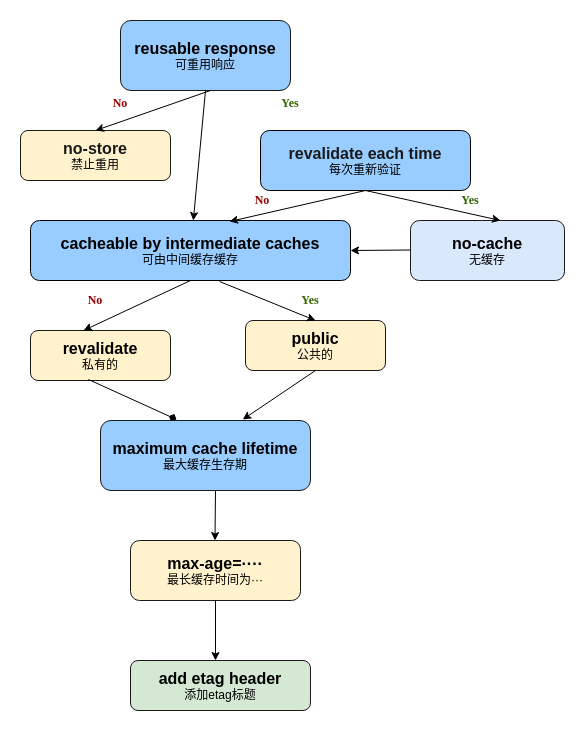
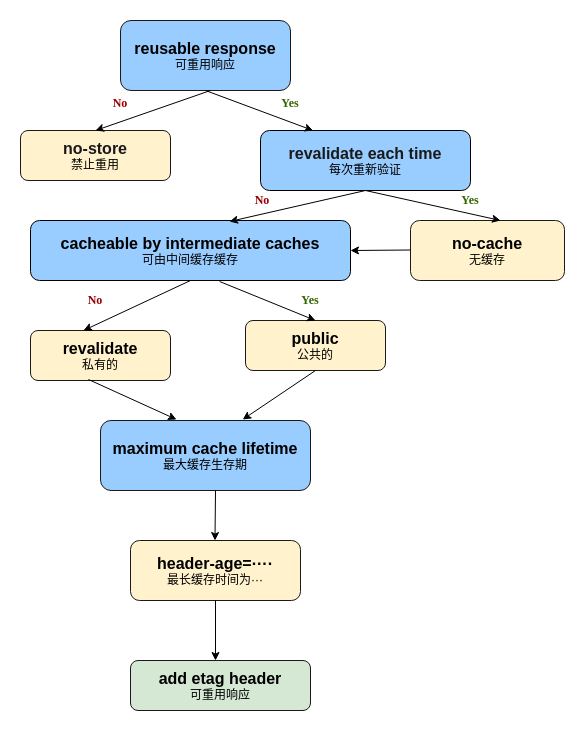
edge "reusable response 可重用响应" -> "cacheable by intermediate caches 可由中间缓存缓存": now "reusable response 可重用响应" -> "revalidate each time 每次重新验证"
node "no-cache 无缓存": fillcolor #dae8fc -> #fff2cc
edge "revalidate 私有的" -> "maximum cache lifetime最大缓存生存期": arrowhead diamond -> classic
node "max-age=···· 最长缓存时间为···": label "max-age=···· 最长缓存时间为···" -> "header-age=···· 最长缓存时间为···"
node "add etag header 添加etag标题": label "add etag header 添加etag标题" -> "add etag header 可重用响应"
